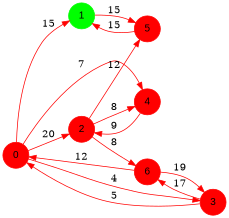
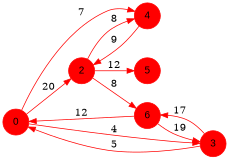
node "1": removed
